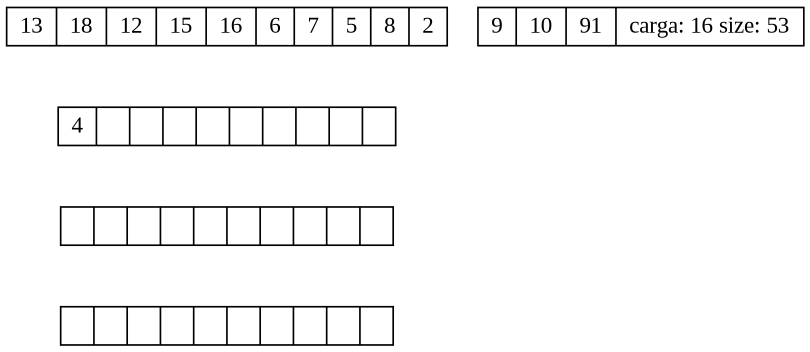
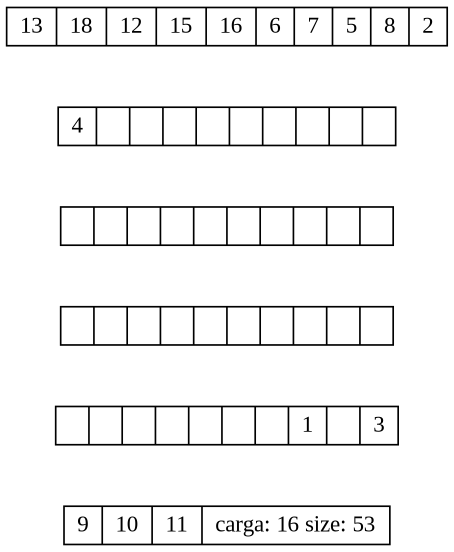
node "9": text "91" -> "11"
node "1": added
